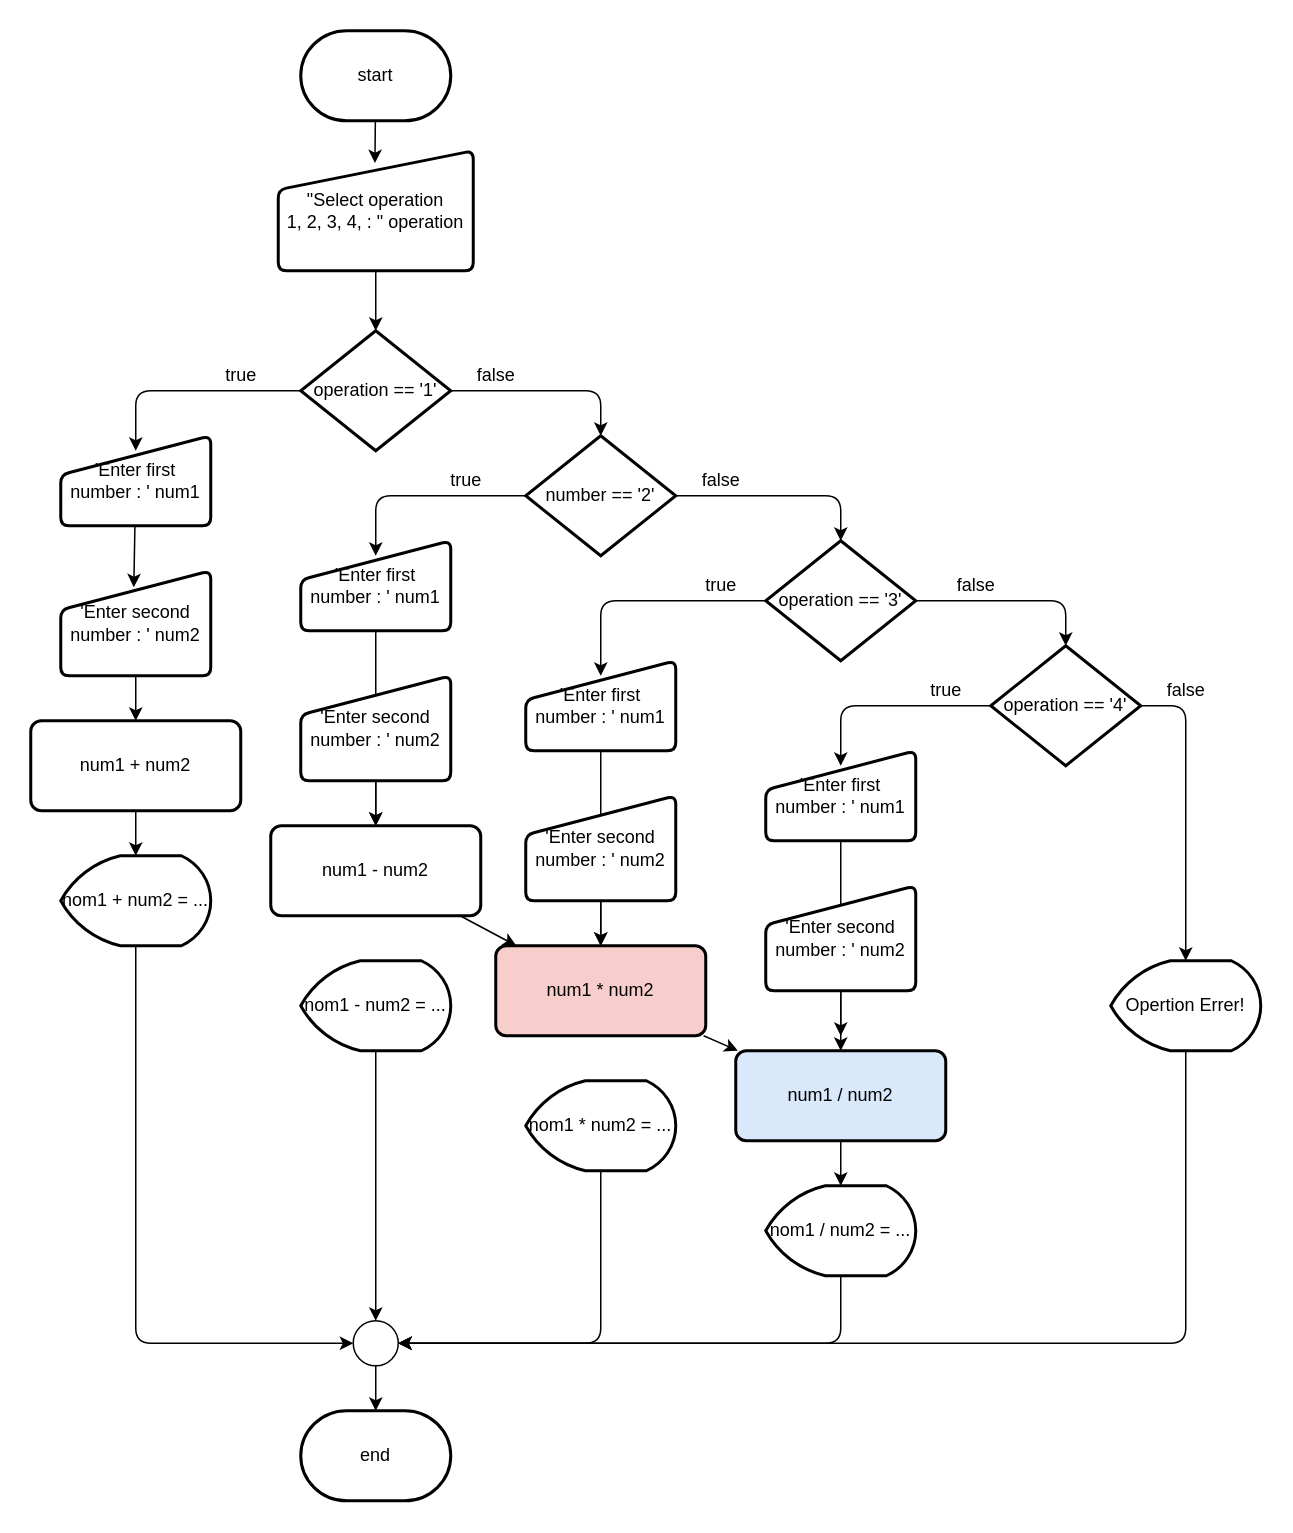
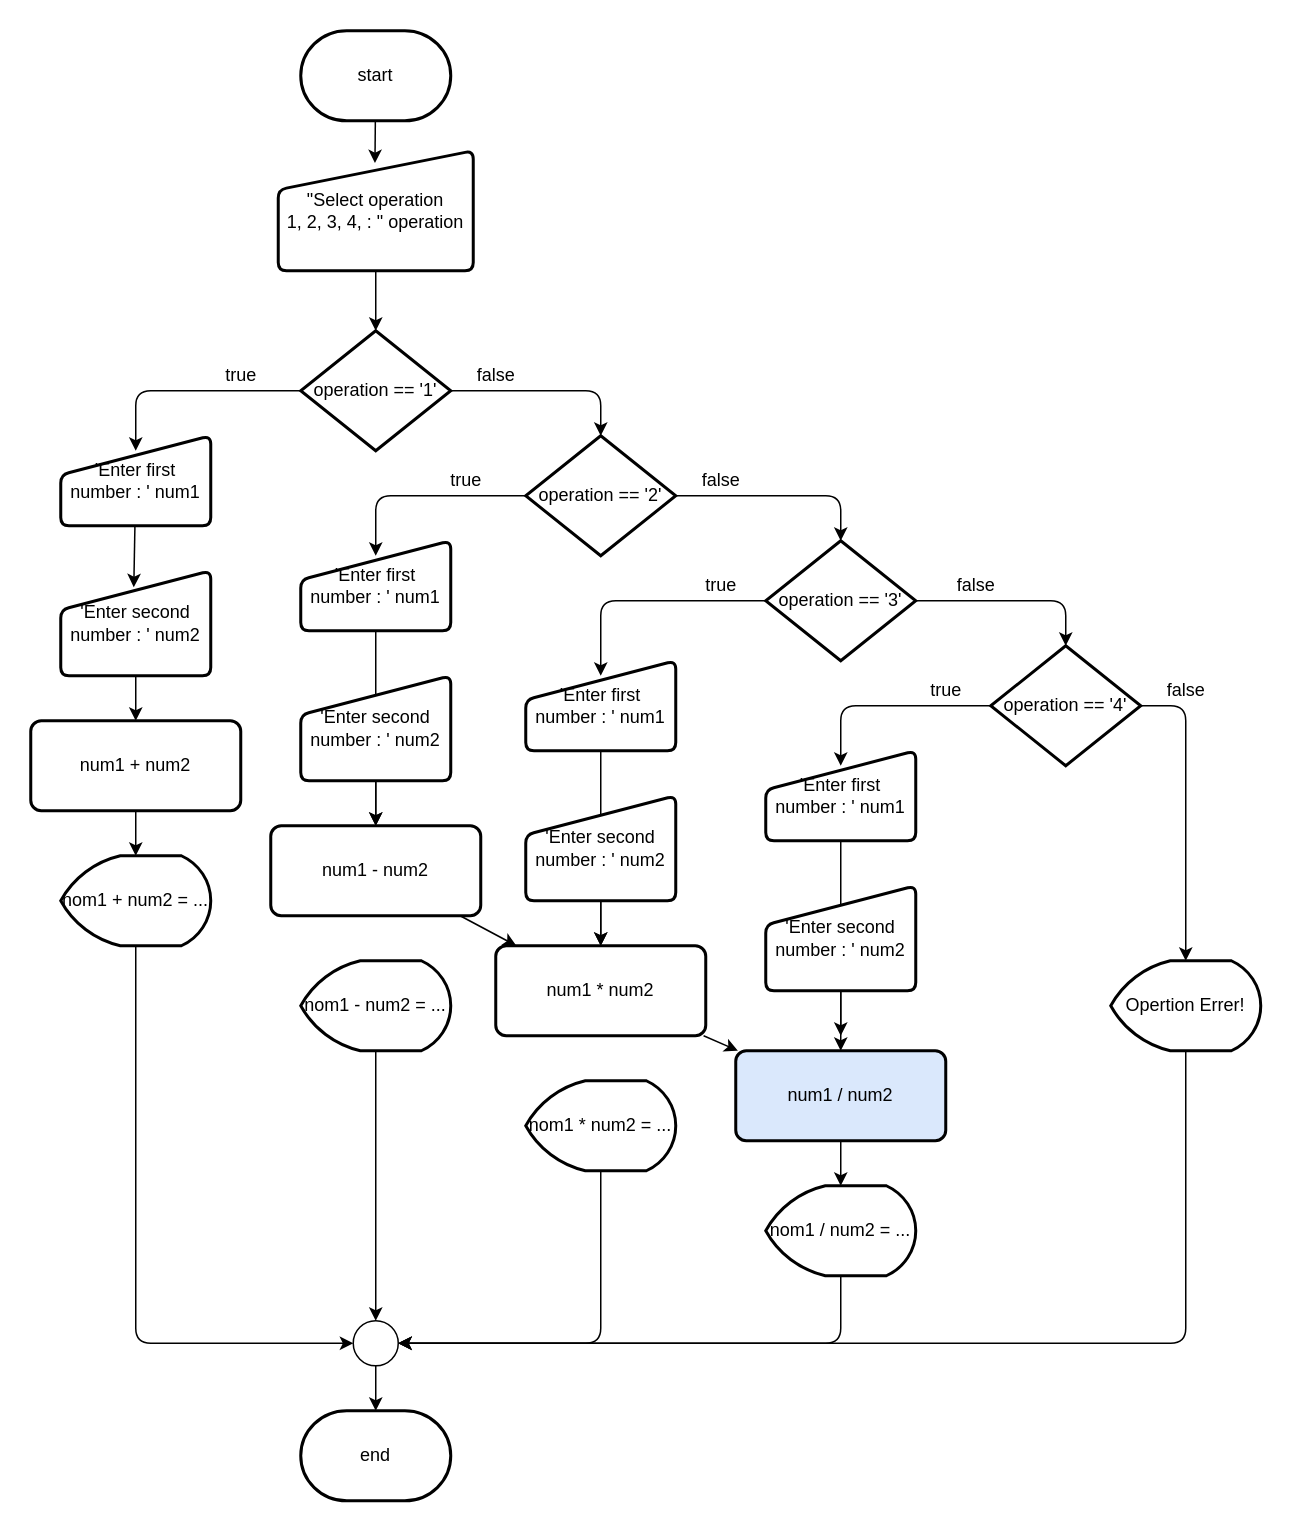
node "number == '2'": label "number == '2'" -> "operation == '2'"
node "num1 * num2": fillcolor #f8cecc -> #ffffff
